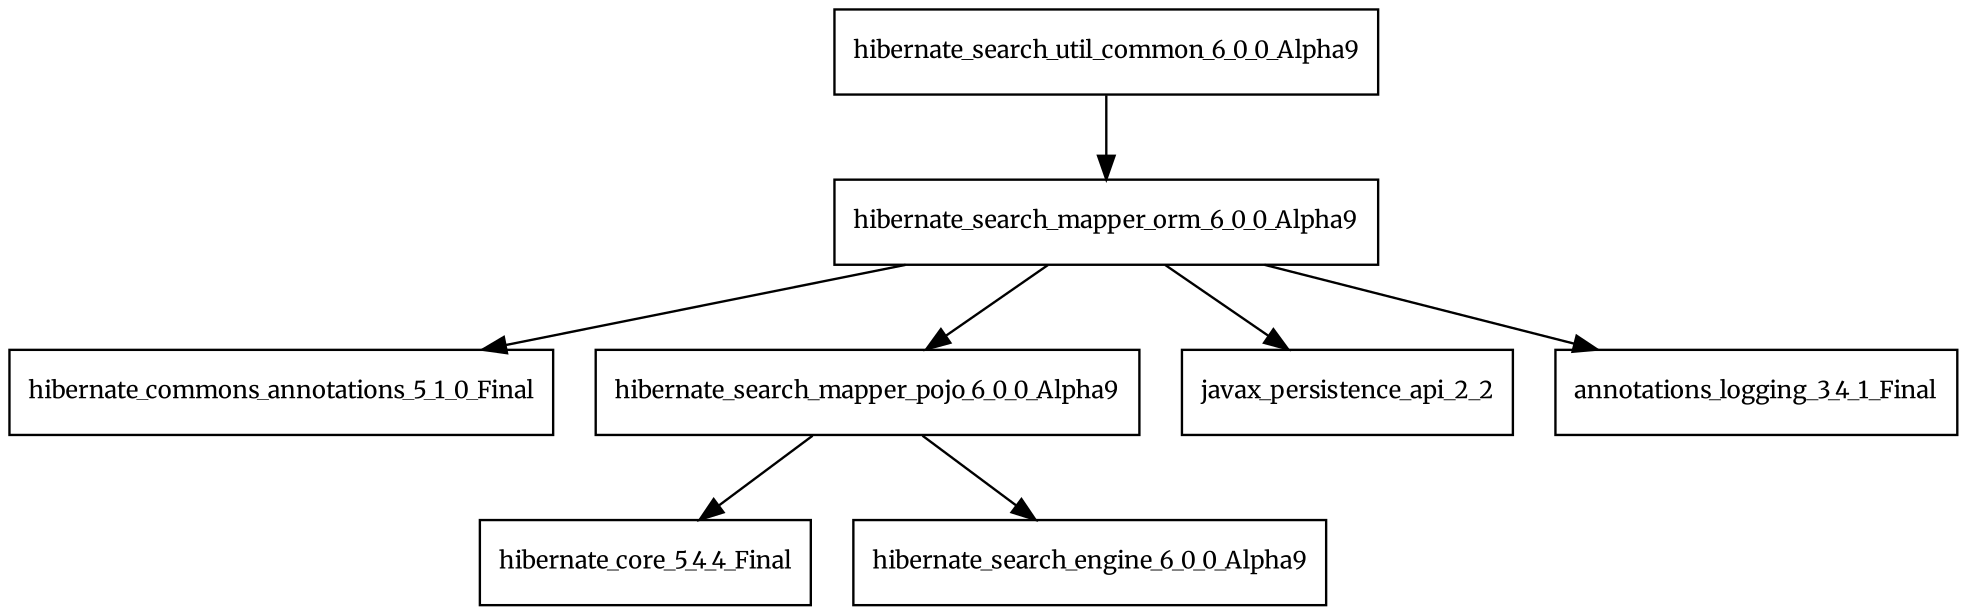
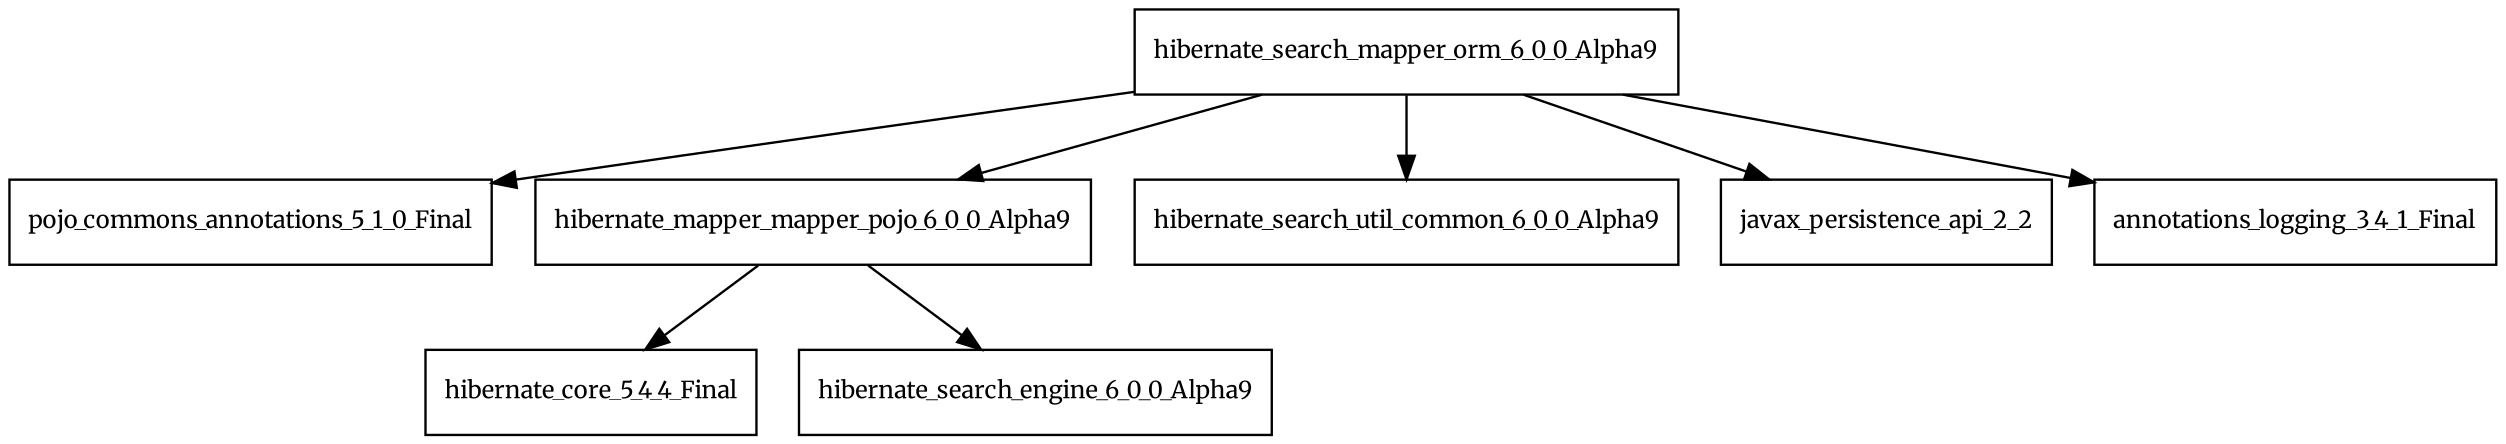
edge "hibernate_search_util_common_6_0_0_Alpha9" -> "hibernate_search_mapper_orm_6_0_0_Alpha9": reversed
node "hibernate_commons_annotations_5_1_0_Final": label "hibernate_commons_annotations_5_1_0_Final" -> "pojo_commons_annotations_5_1_0_Final"
node "hibernate_search_mapper_pojo_6_0_0_Alpha9": label "hibernate_search_mapper_pojo_6_0_0_Alpha9" -> "hibernate_mapper_mapper_pojo_6_0_0_Alpha9"
